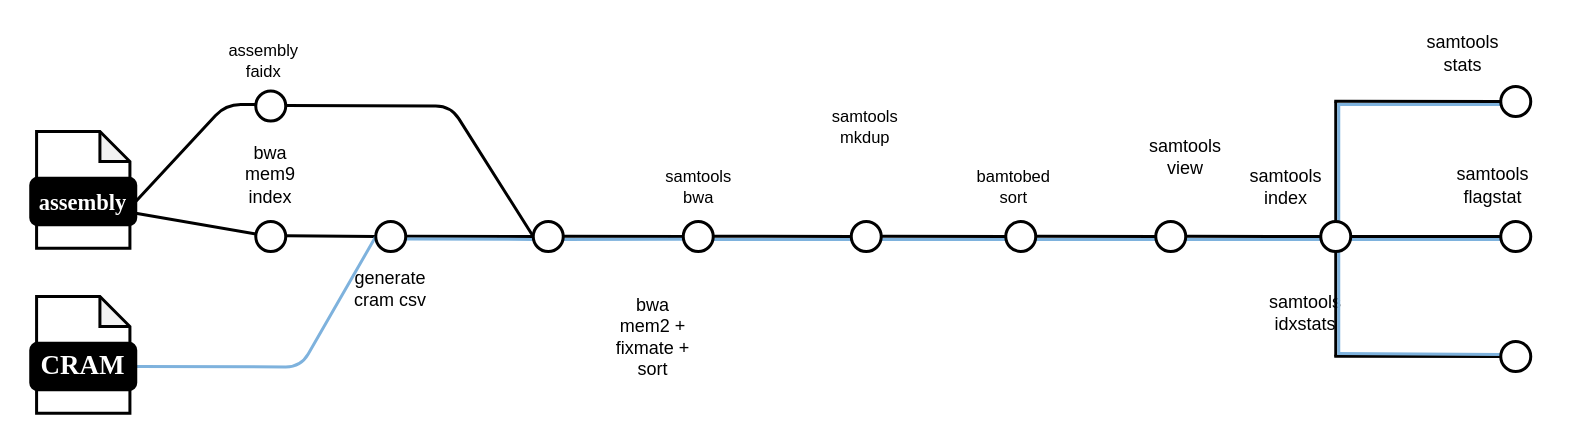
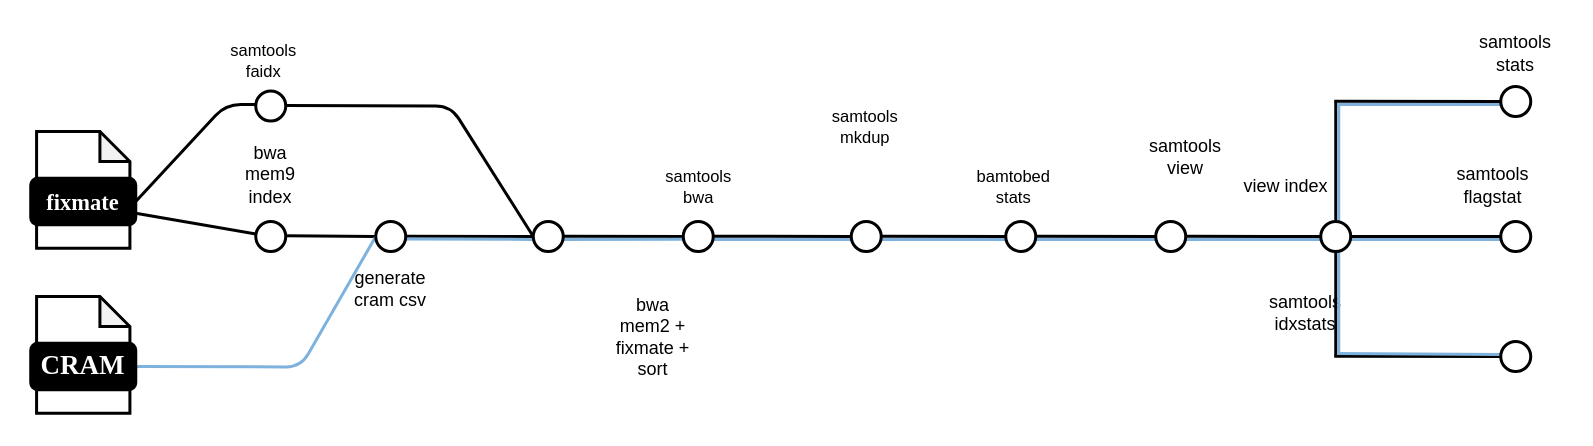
node "samtools stats": moved (1463, 53) -> (1516, 53)
node "assembly faidx": label "assembly faidx" -> "samtools faidx"
node "bamtobed sort": label "bamtobed sort" -> "bamtobed stats"
node "samtools index": label "samtools index" -> "view index"
node "assembly": label "assembly" -> "fixmate"
